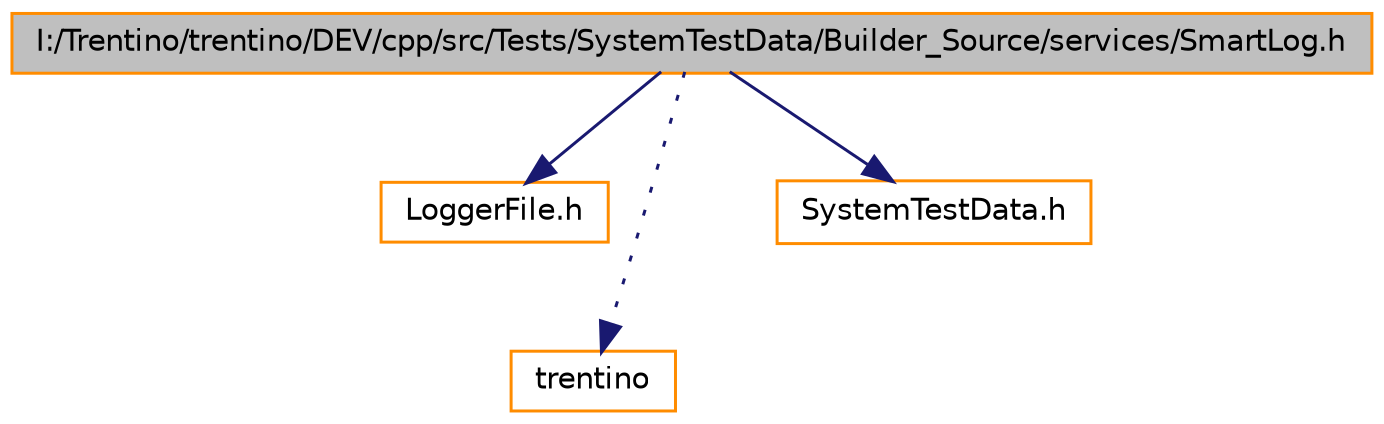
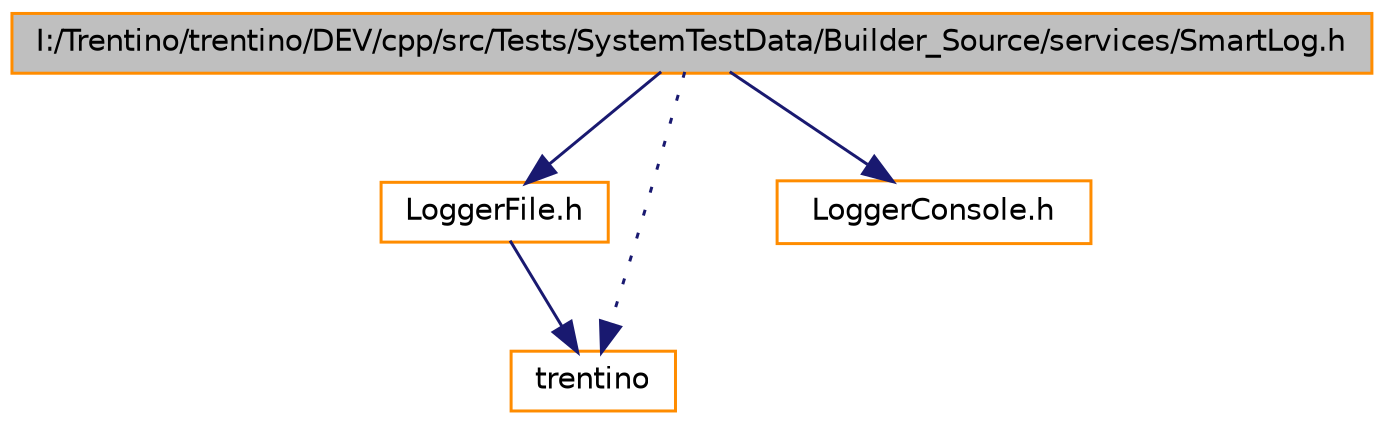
node "SystemTestData.h": label "SystemTestData.h" -> "LoggerConsole.h"
edge "LoggerFile.h" -> "trentino": added
